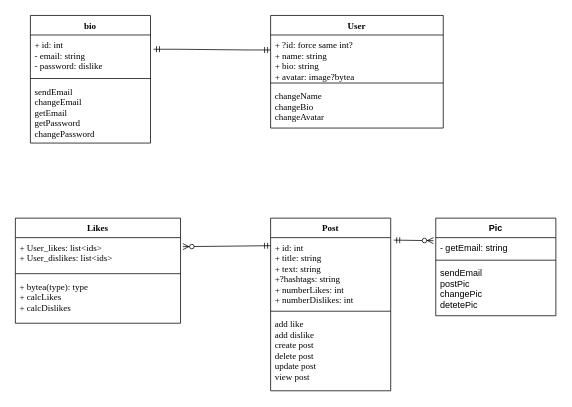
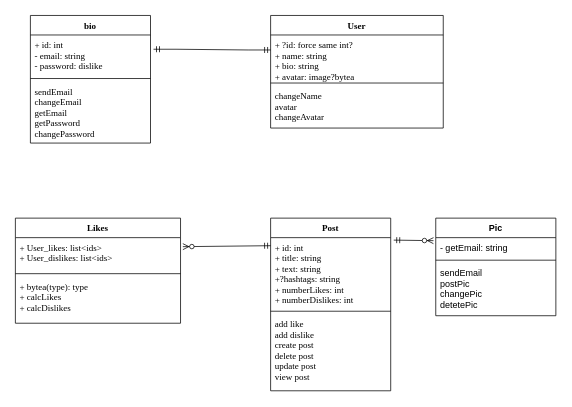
node "changeName changeBio changeAvatar": label "changeName changeBio changeAvatar" -> "changeName avatar changeAvatar"
